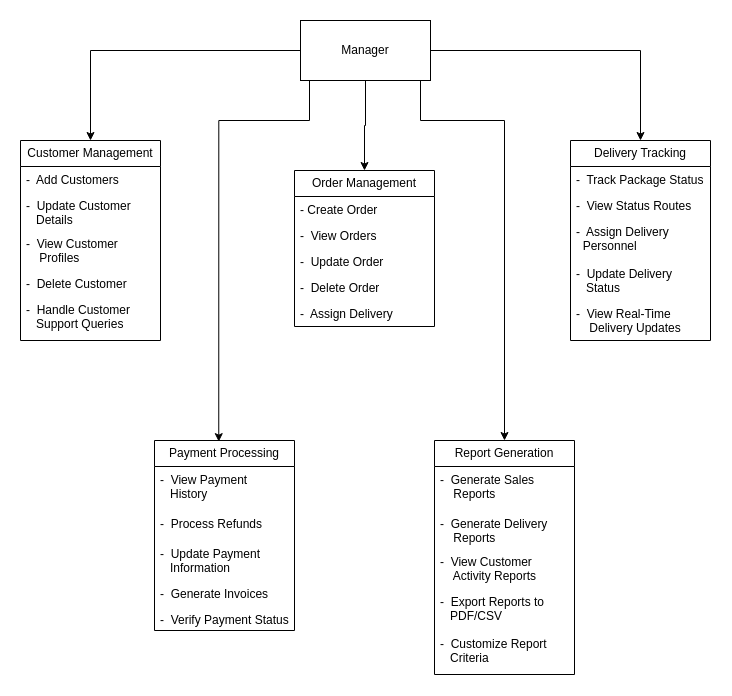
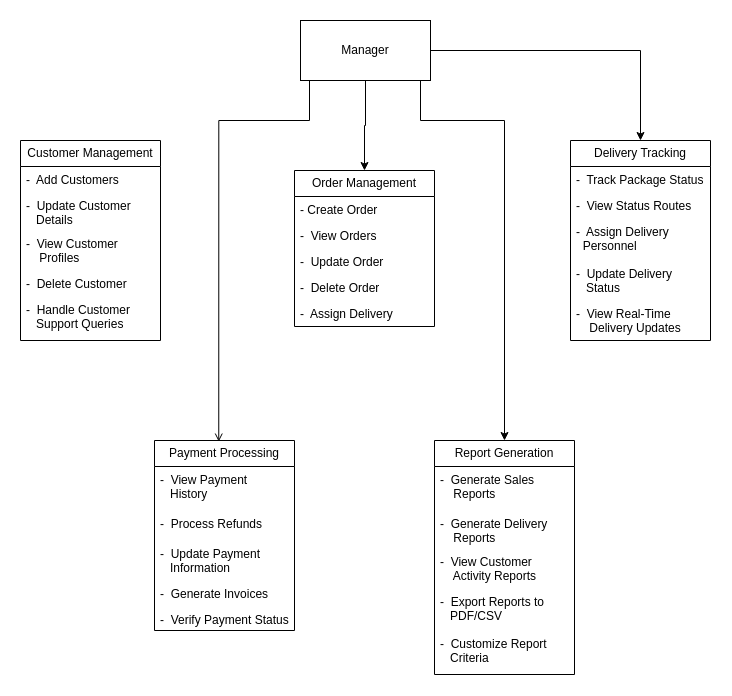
edge "Manager" -> "Customer Management": removed
edge "Manager" -> "Payment Processing": arrowhead classic -> open
